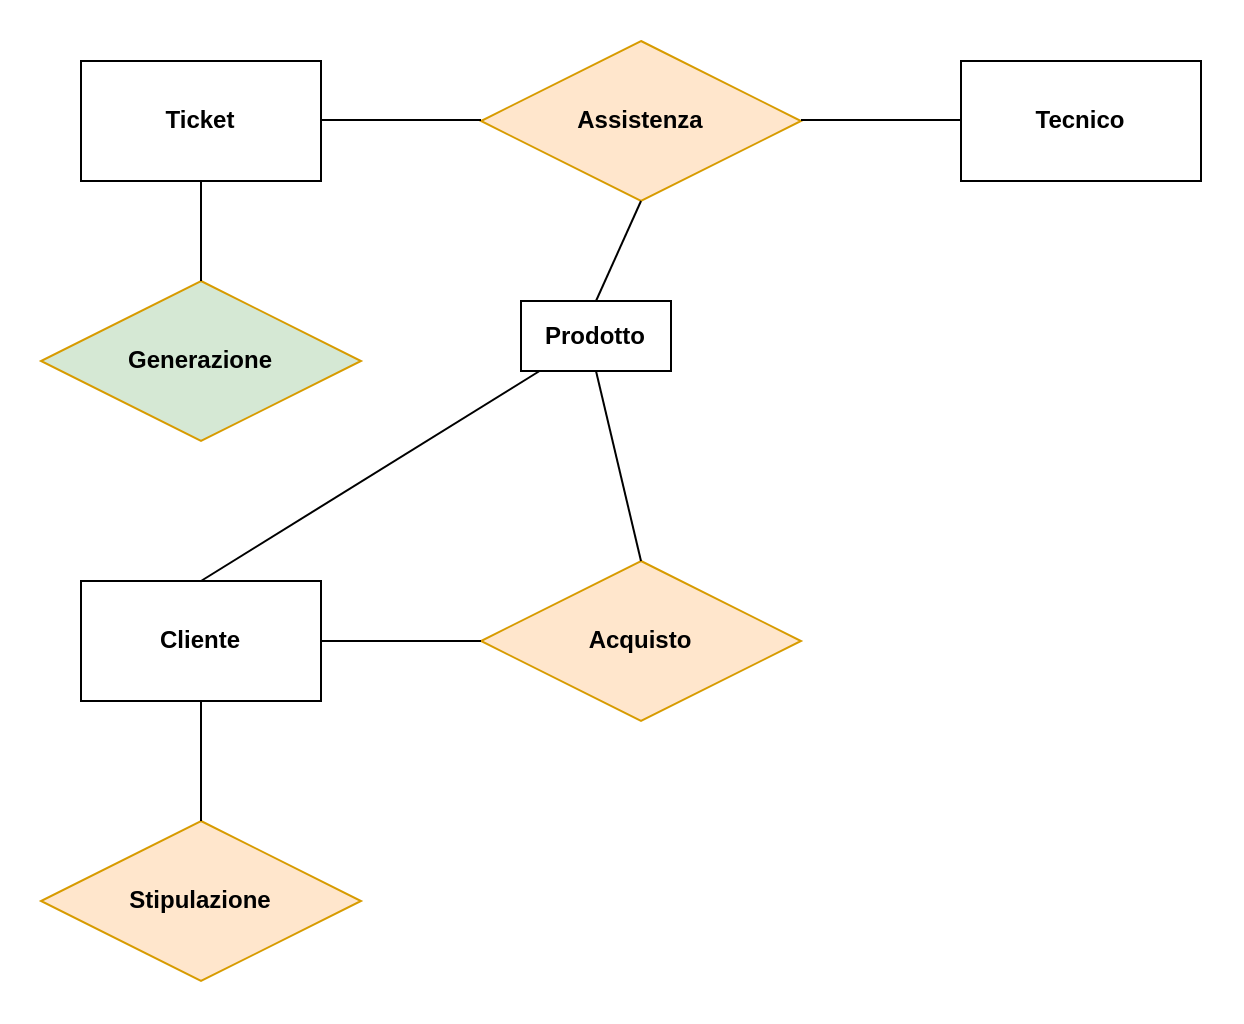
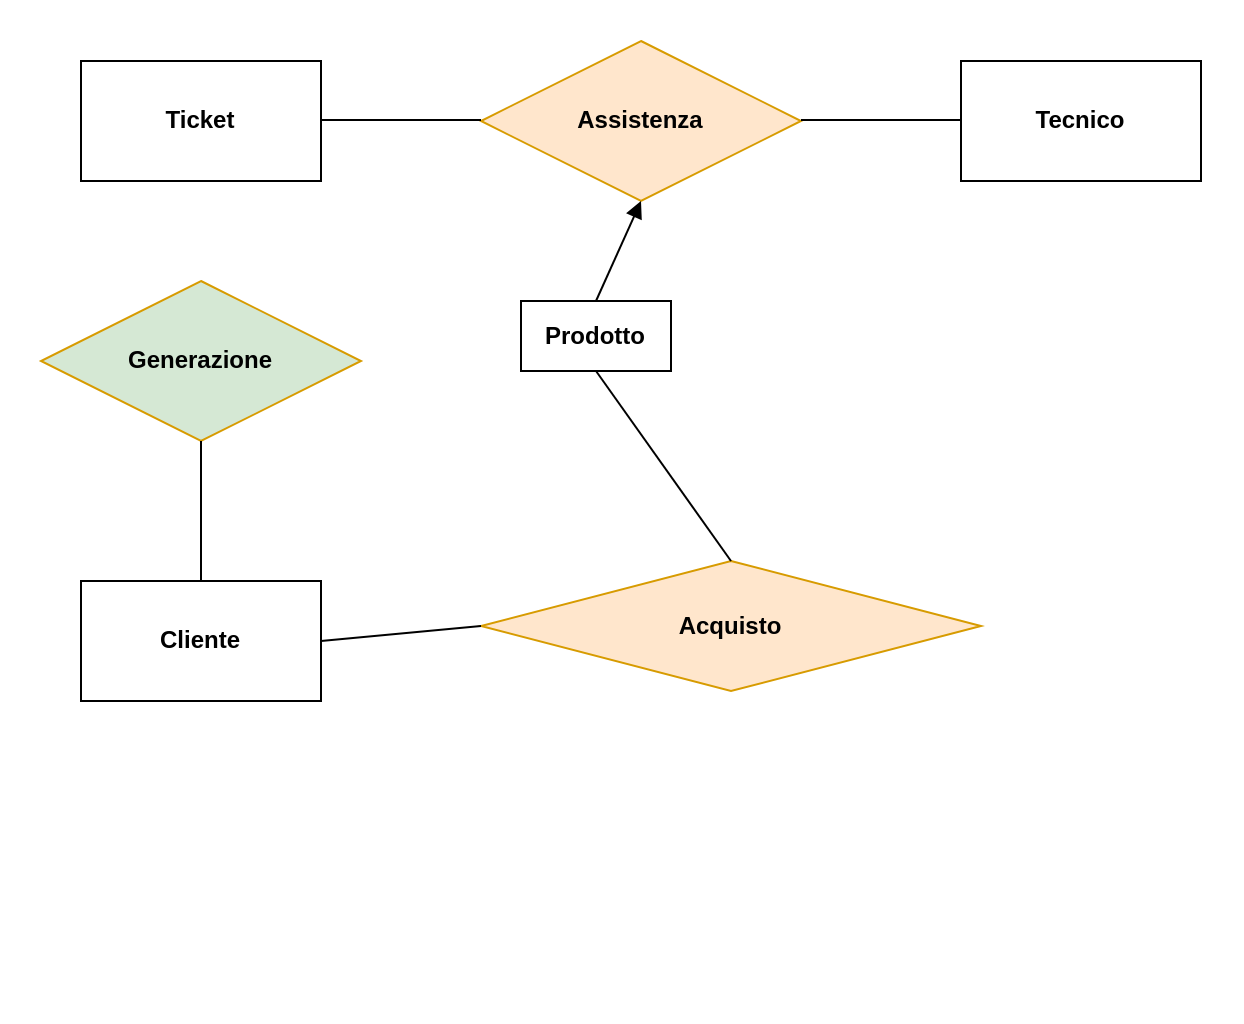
edge "Assistenza" -- "Prodotto": arrowhead none -> block
edge "Ticket" -- "Generazione": removed
edge "Prodotto" -- "Cliente": now "Generazione" -- "Cliente"
node "Acquisto": size 320x160 -> 500x130
edge "Cliente" -- "Stipulazione": removed
node "Stipulazione": removed
